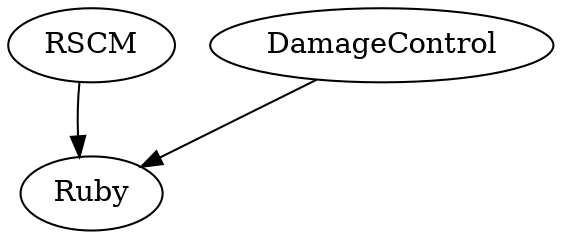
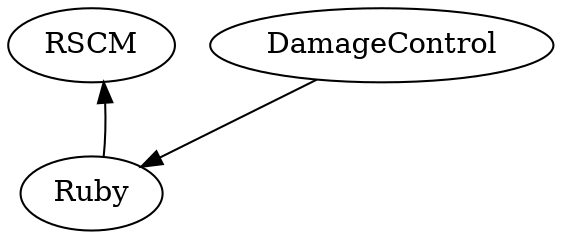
edge "RSCM" -> "Ruby": reversed
